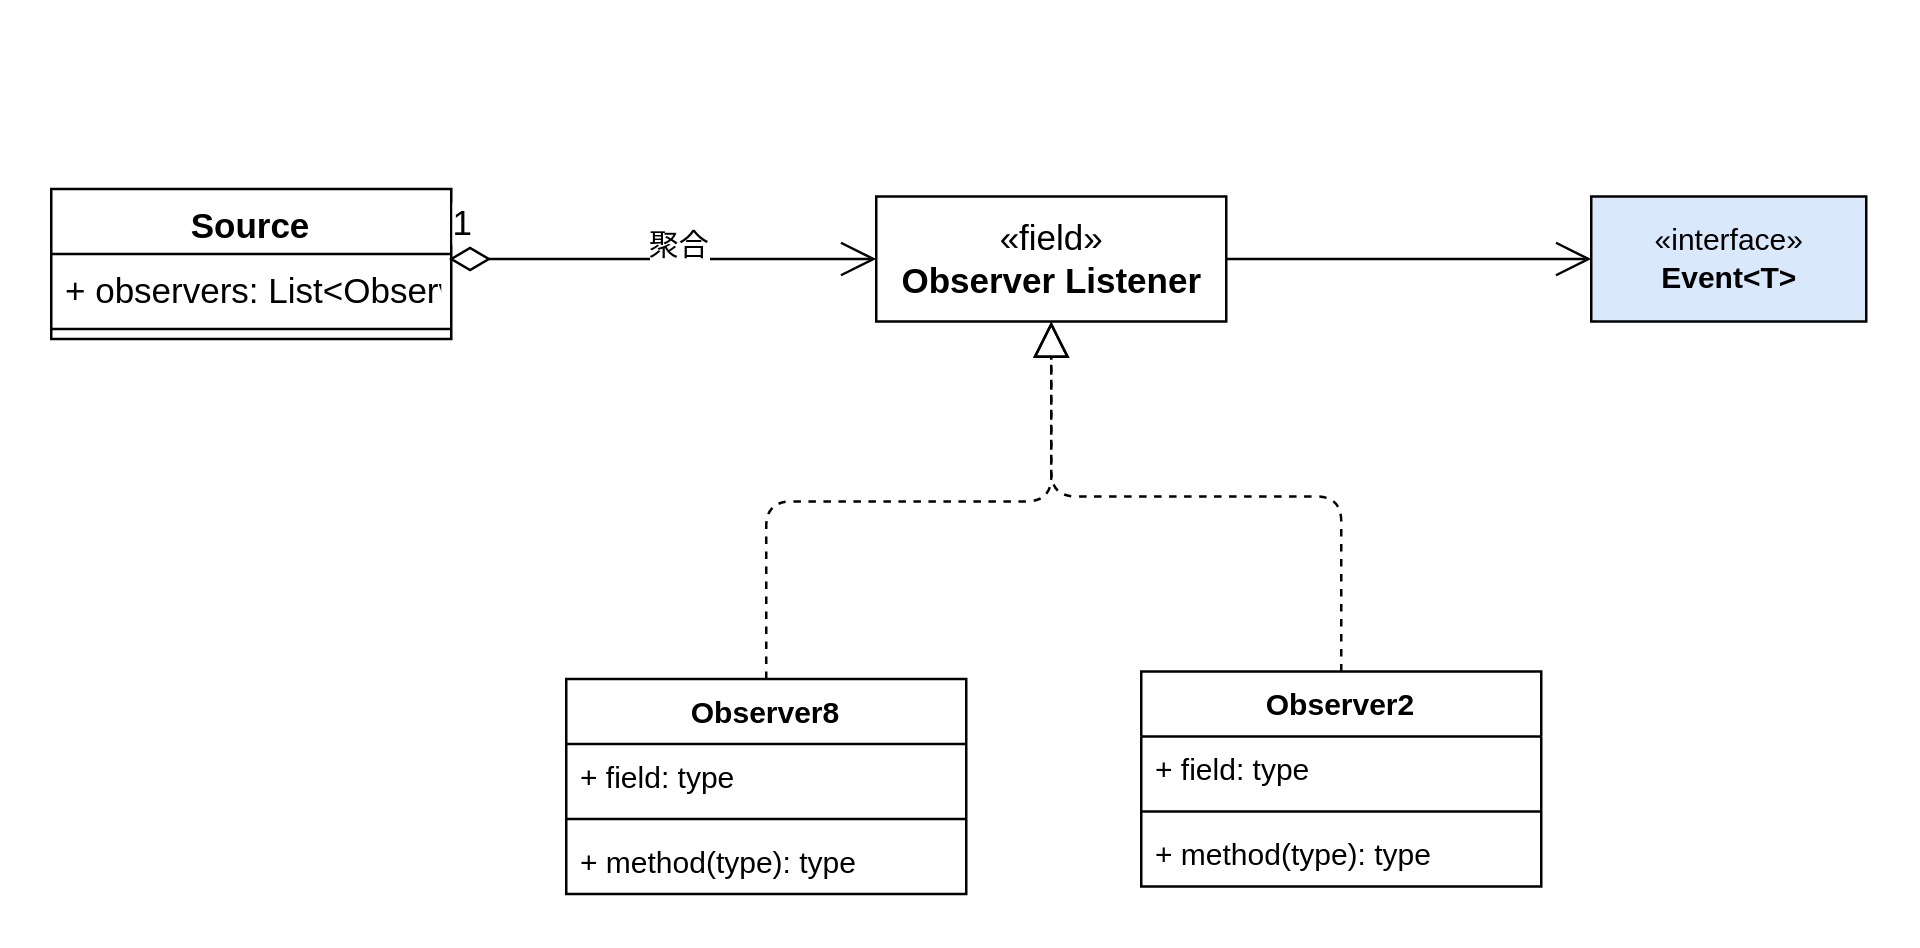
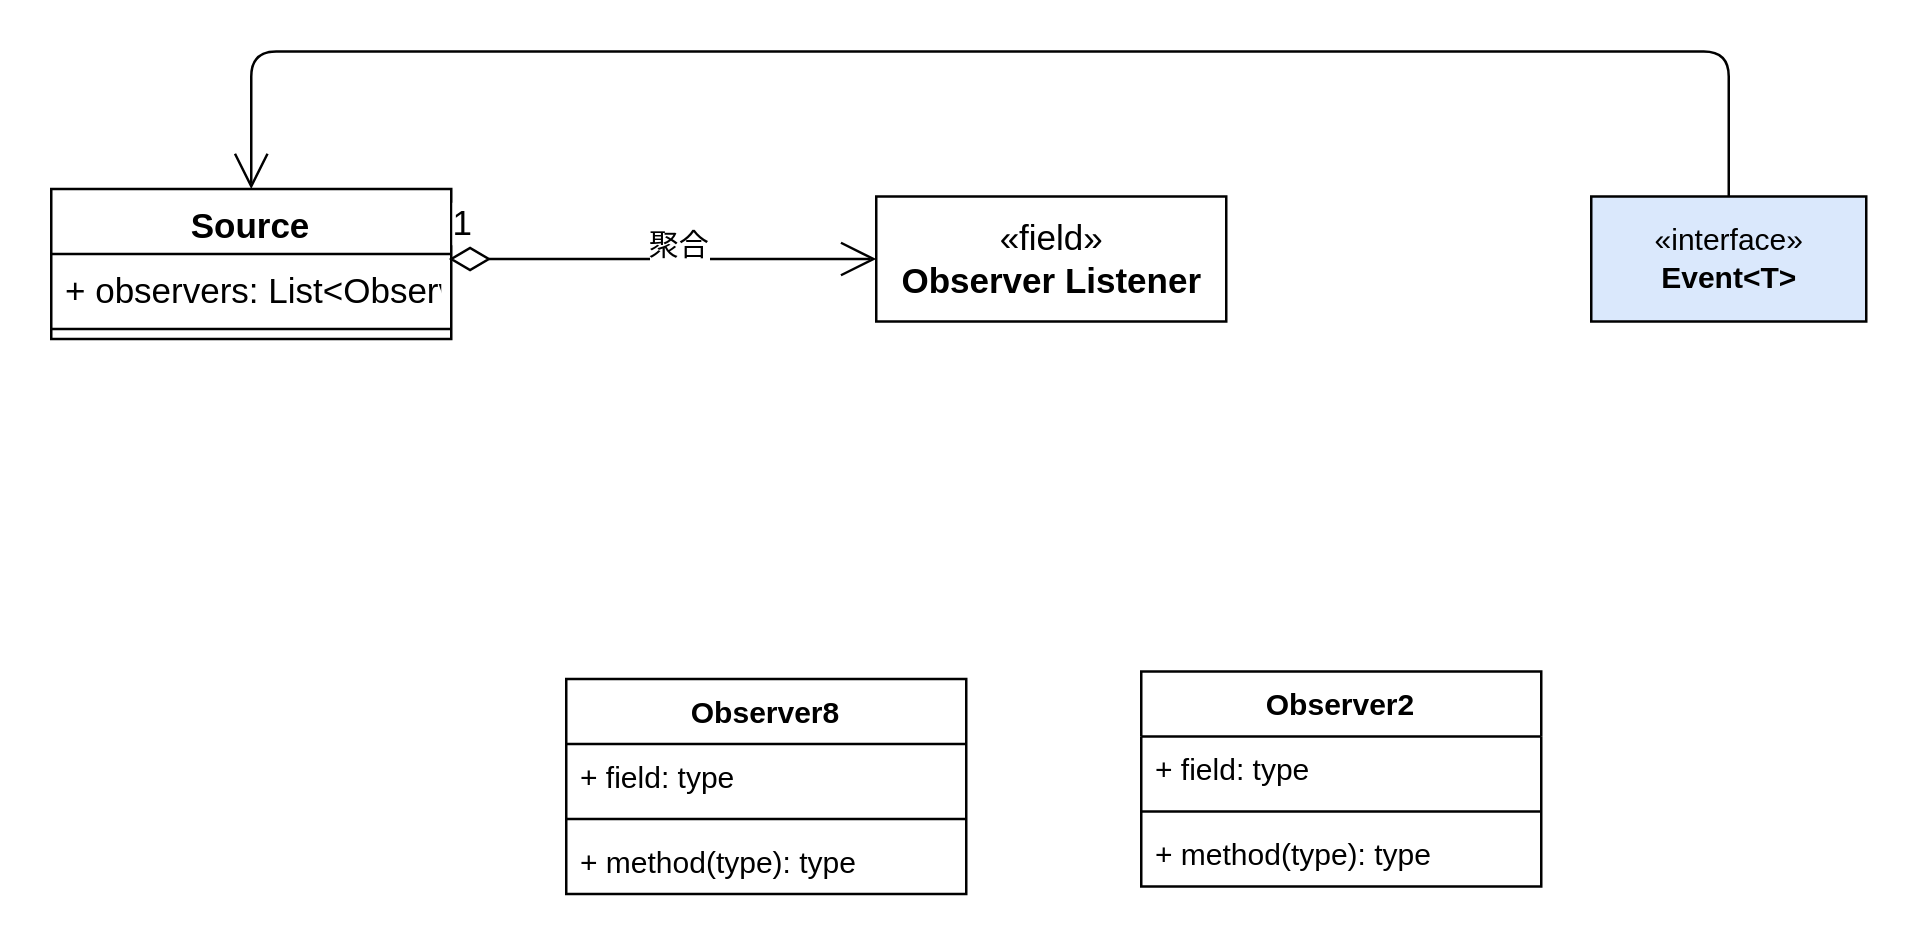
edge "«interface» Event<T>" -> "Source": added
edge "«field»Observer Listener" -> "«interface» Event<T>": removed
edge "Observer2" -> "«field»Observer Listener": removed
edge "Observer8" -> "«field»Observer Listener": removed
